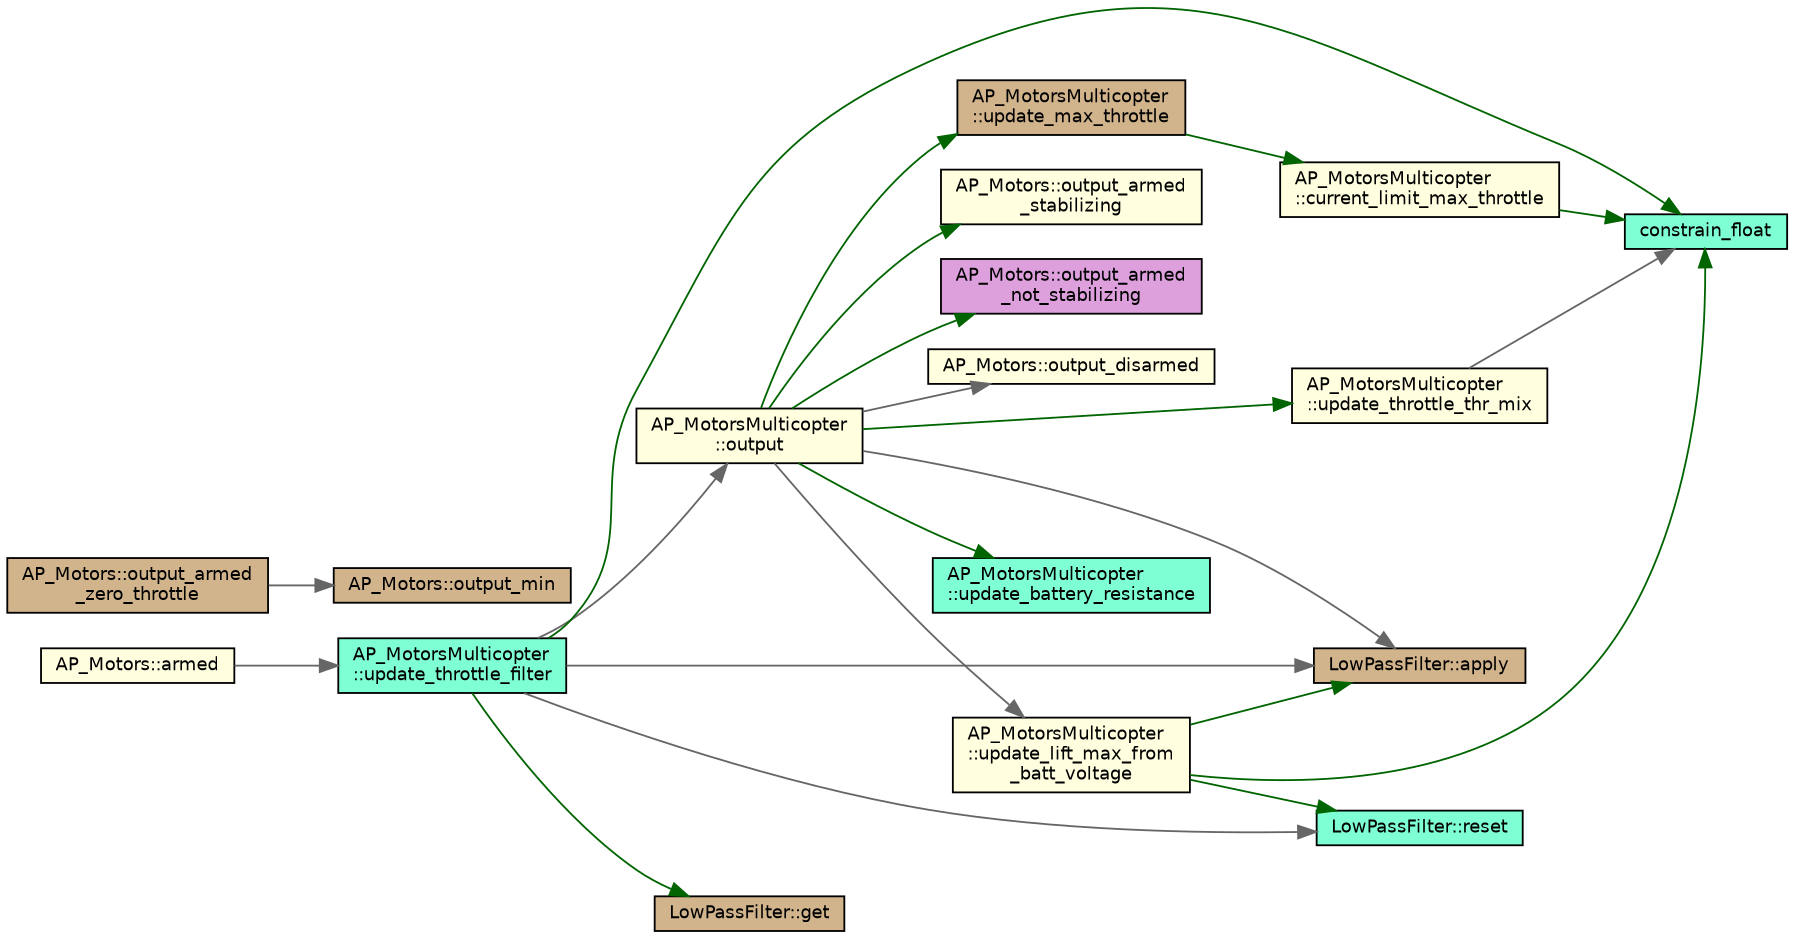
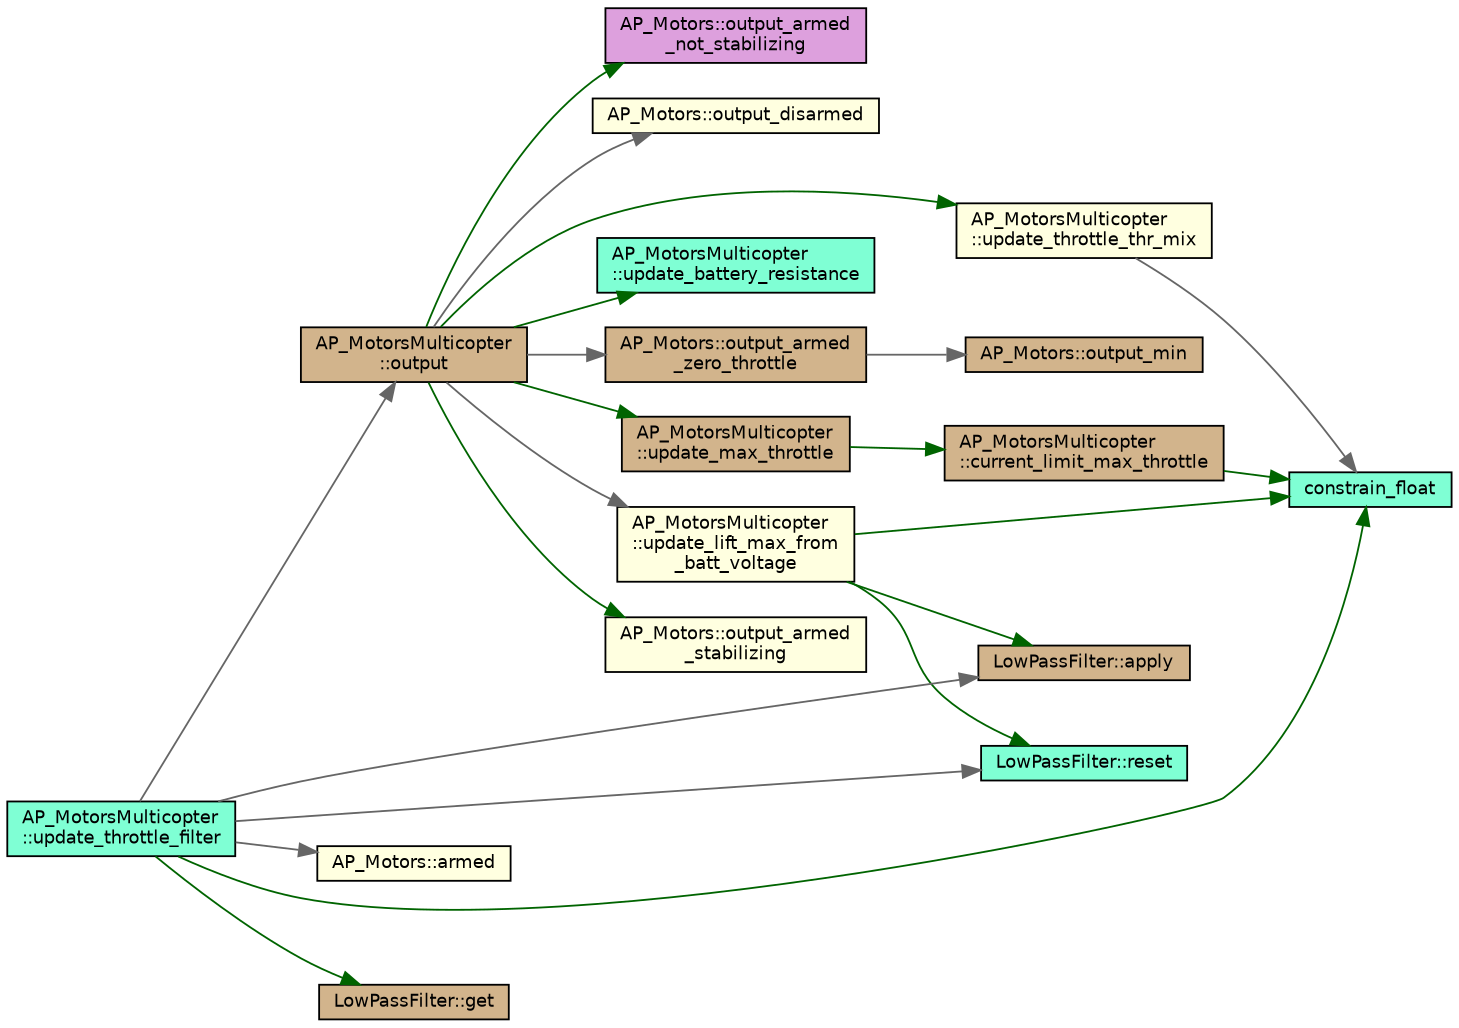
node "AP_MotorsMulticopter ::current_limit_max_throttle": fillcolor lightyellow -> tan
node "AP_MotorsMulticopter ::output": fillcolor lightyellow -> tan
edge "AP_MotorsMulticopter ::output" -> "LowPassFilter::apply": now "AP_MotorsMulticopter ::output" -> "AP_Motors::output_armed _zero_throttle"
edge "AP_Motors::armed" -> "AP_MotorsMulticopter ::update_throttle_filter": reversed
